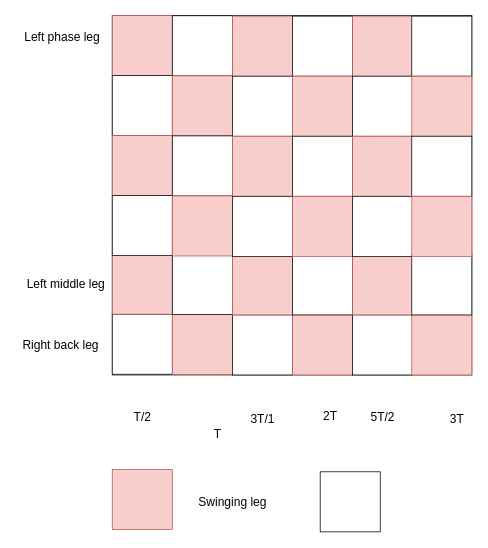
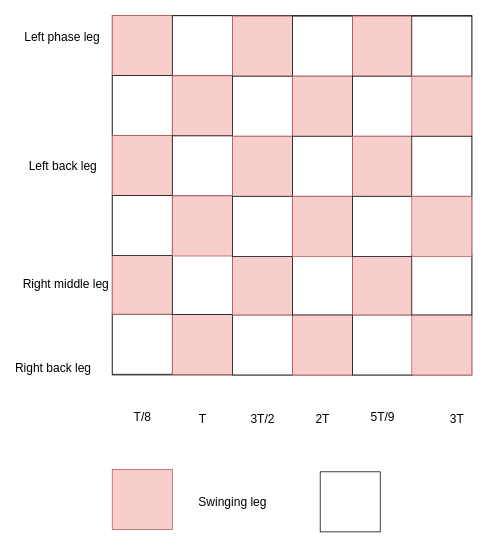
node "Left back leg": added
node "Left middle leg": label "Left middle leg" -> "Right middle leg"
node "Right back leg": moved (60, 345) -> (53, 367)
node "2T": moved (330, 415) -> (322, 419)
node "T/2": label "T/2" -> "T/8"
node "5T/2": label "5T/2" -> "5T/9"
node "3T/1": label "3T/1" -> "3T/2"
node "T": moved (217, 434) -> (202, 419)
